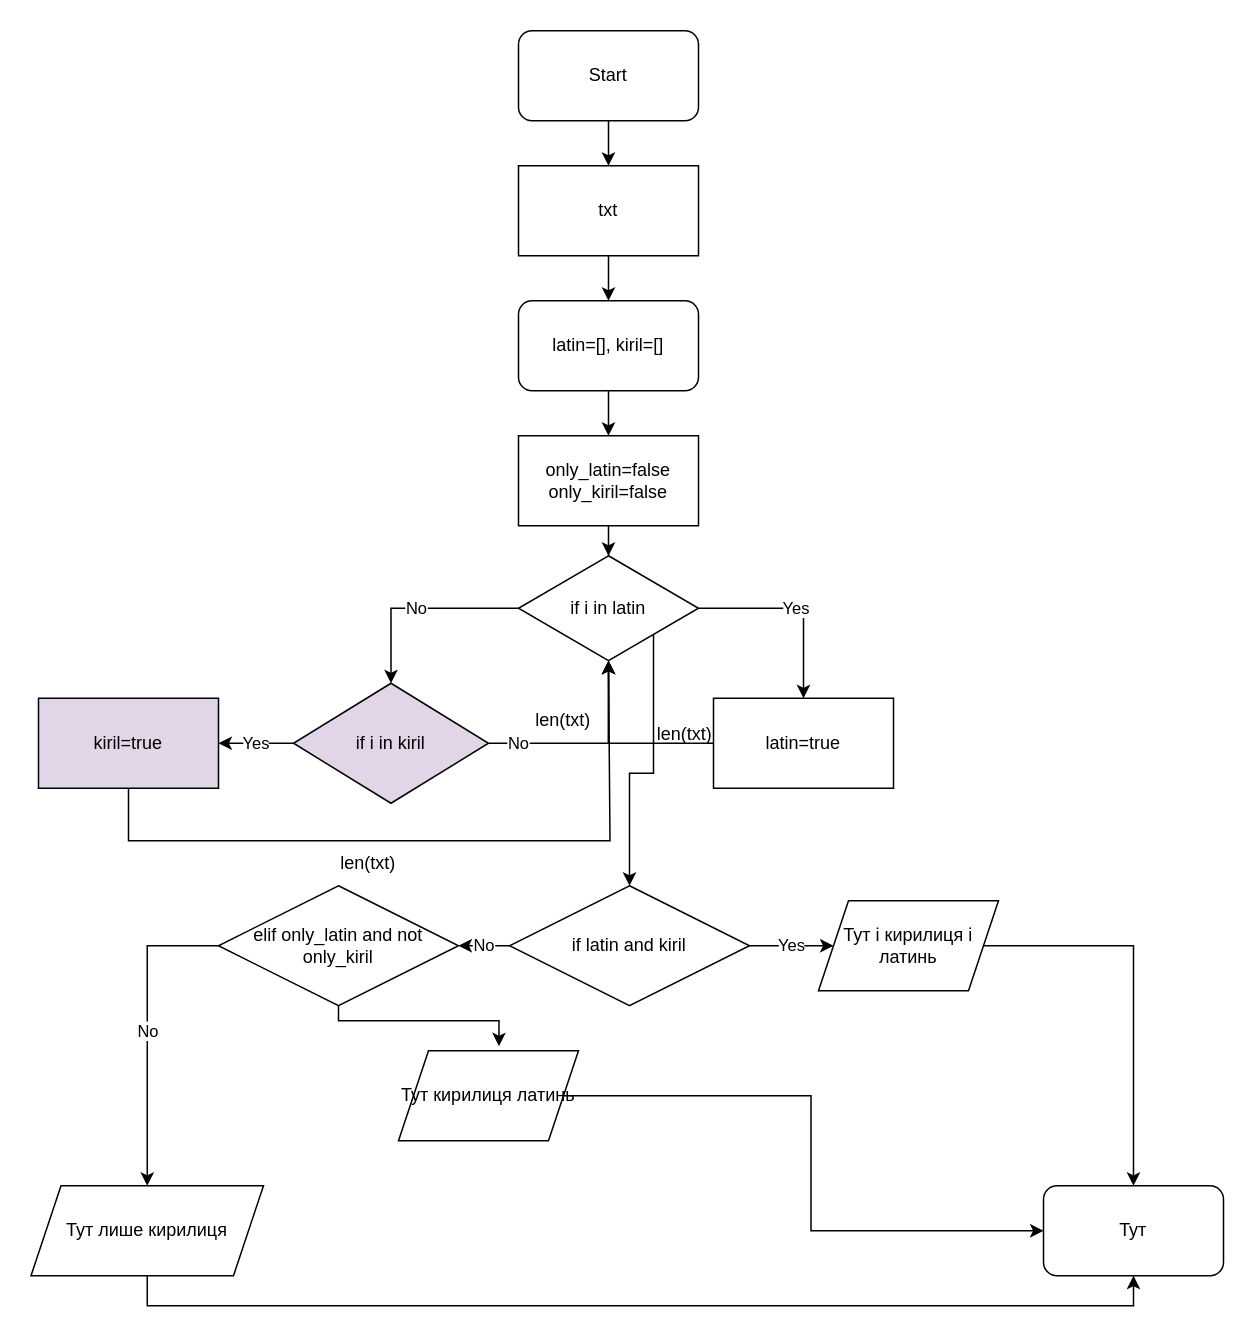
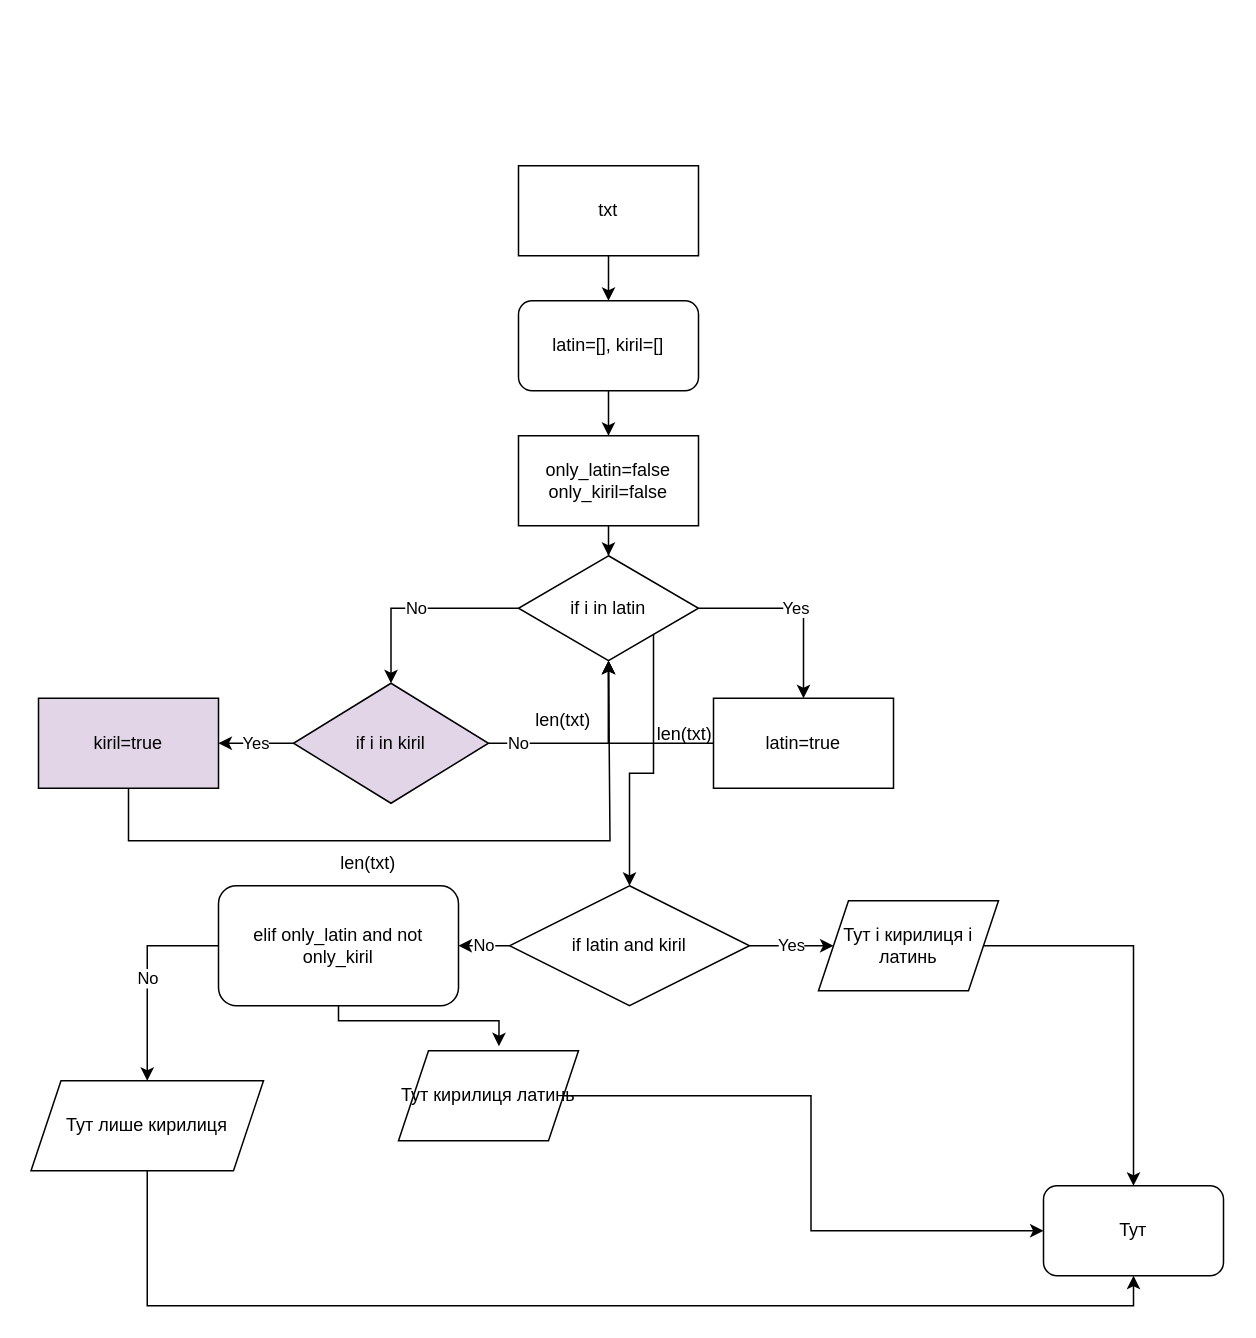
node "Start": removed
edge "Start" -> "txt": removed
node "elif only_latin and not only_kiril": shape diamond -> rounded rectangle
node "Тут лише кирилиця": moved (147, 1231) -> (147, 1126)
